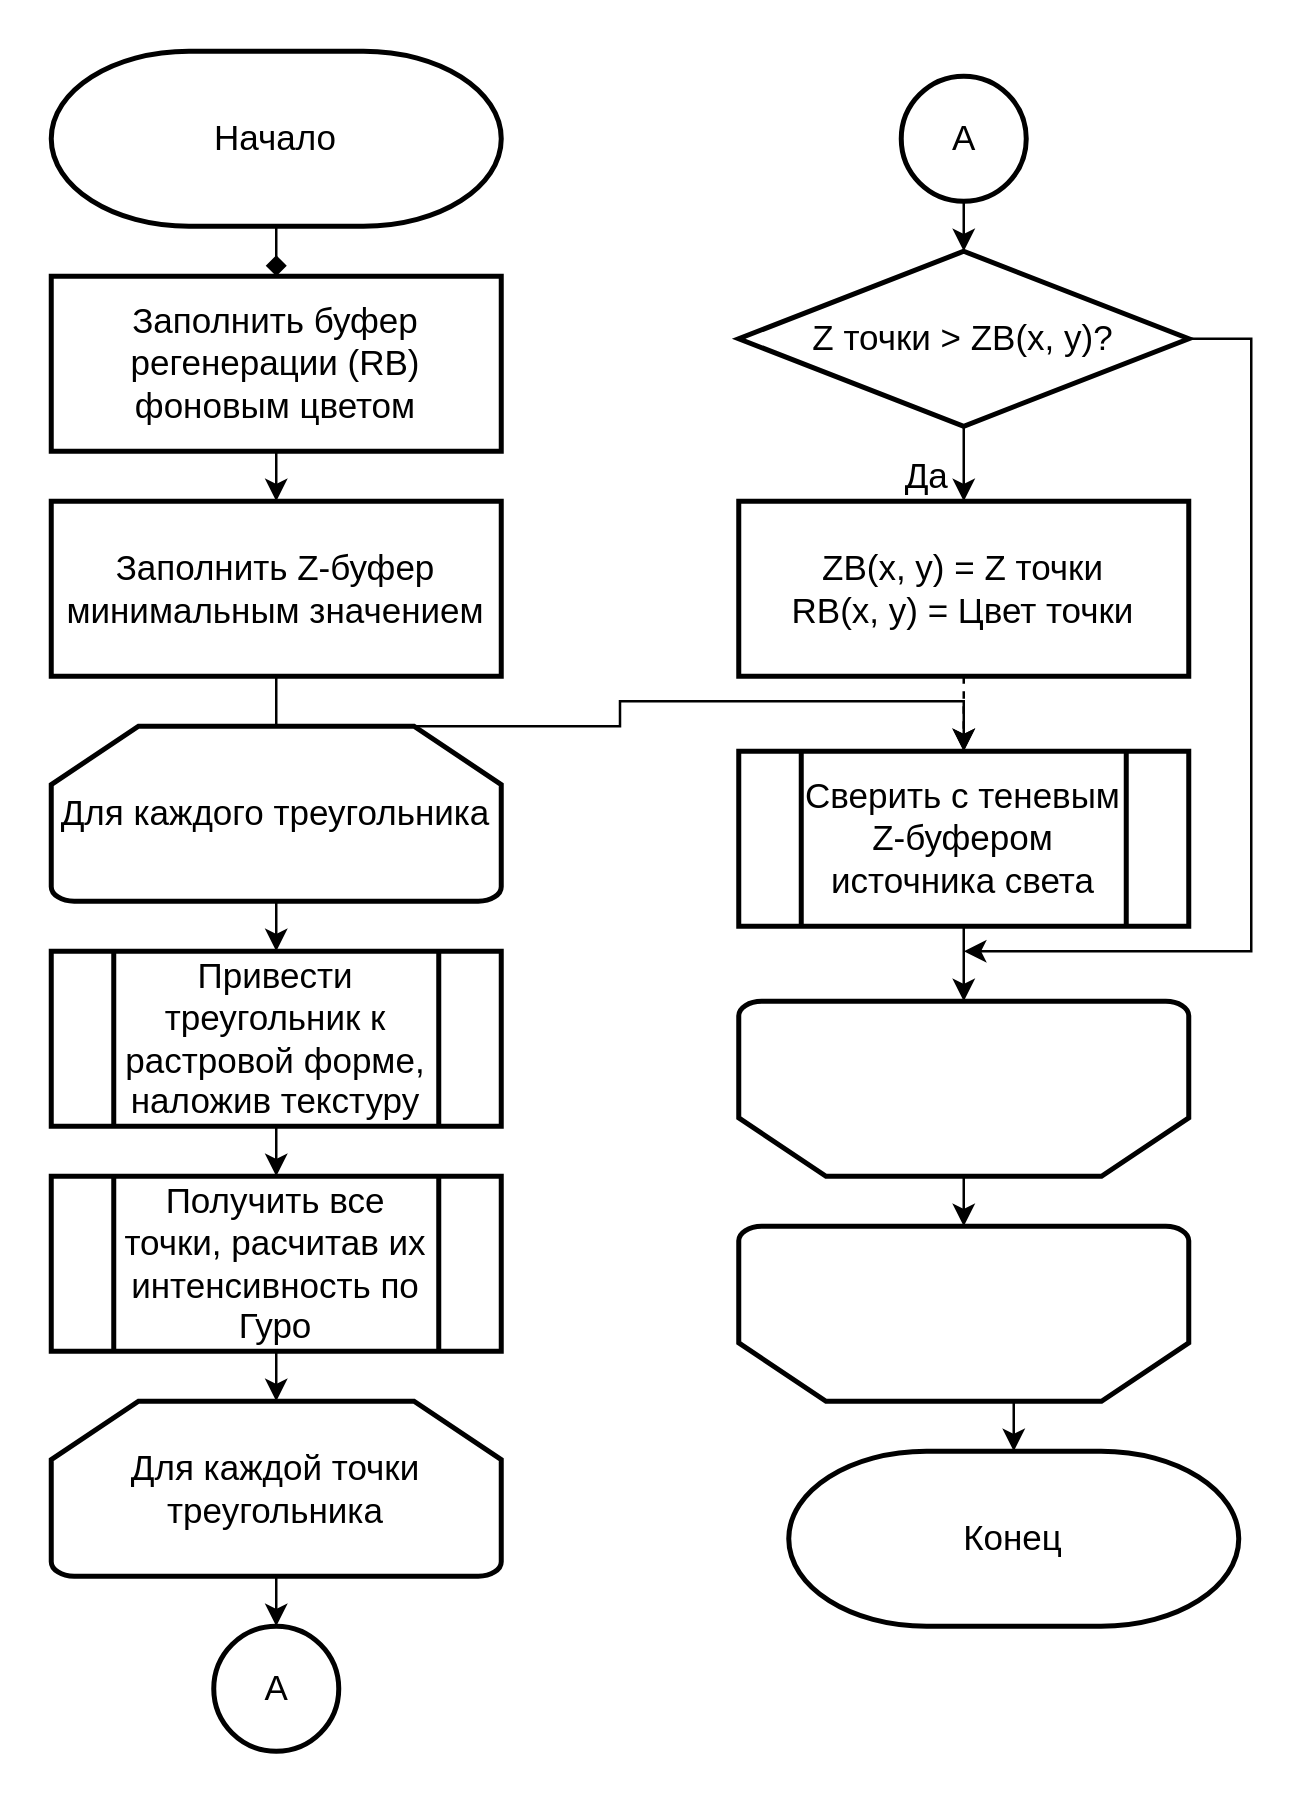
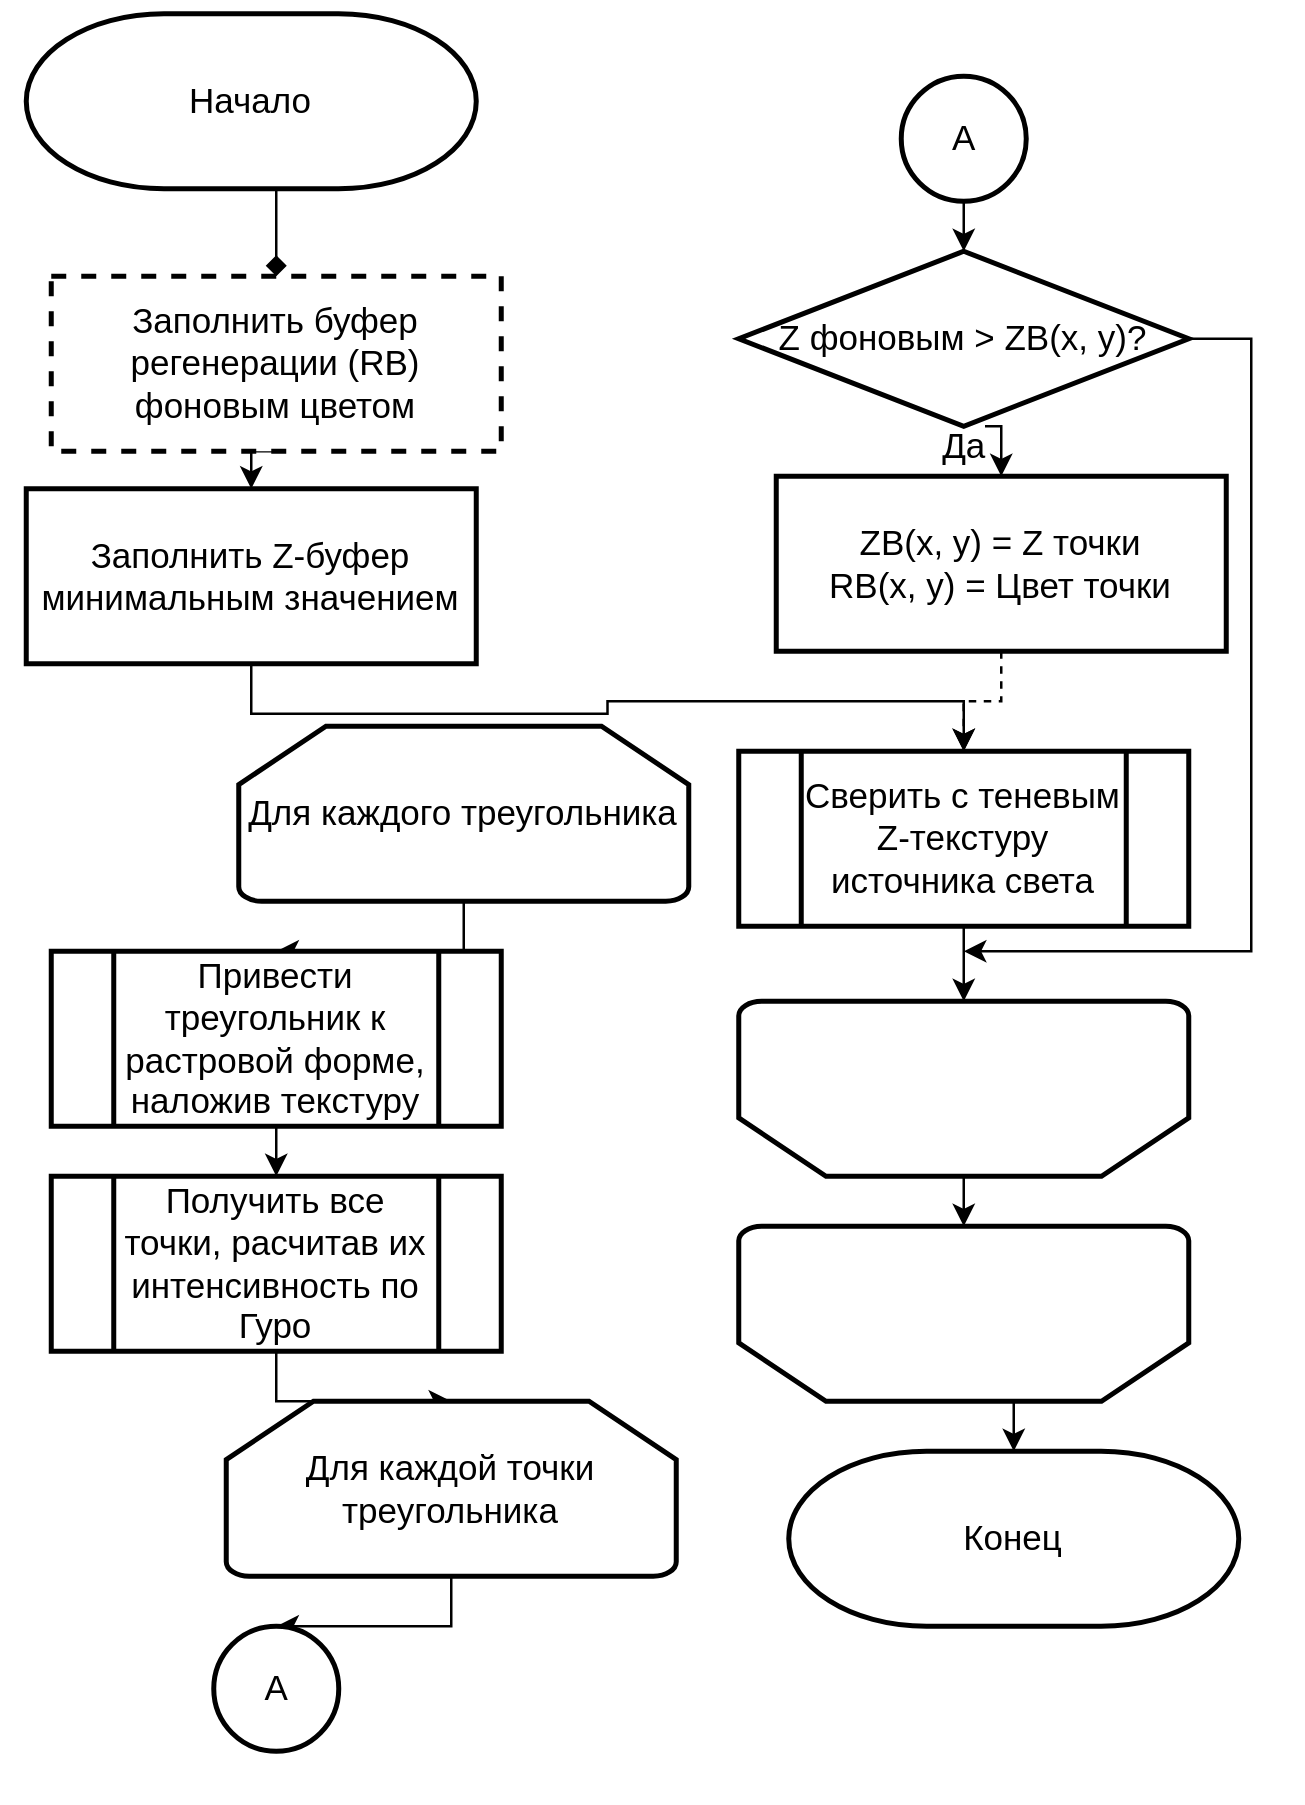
node "Начало": moved (276, 139) -> (251, 101)
node "Z точки > ZB(x, y)?": label "Z точки > ZB(x, y)?" -> "Z фоновым > ZB(x, y)?"
node "Заполнить буфер регенерации (RB) фоновым цветом": style solid -> dashed
node "Заполнить Z-буфер минимальным значением": moved (276, 589) -> (251, 576)
node "ZB(x, y) = Z точки RB(x, y) = Цвет точки": moved (964, 589) -> (1001, 564)
node "Для каждого треугольника": moved (276, 814) -> (464, 814)
node "Сверить с теневым Z-буфером источника света": label "Сверить с теневым Z-буфером источника света" -> "Сверить с теневым Z-текстуру источника света"
node "Для каждой точки треугольника": moved (276, 1489) -> (451, 1489)
